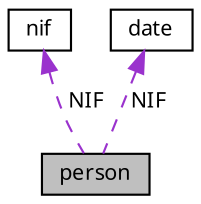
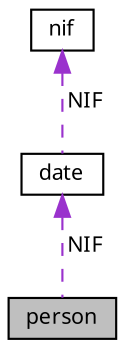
edge "person" -> "nif": now "date" -> "nif"
